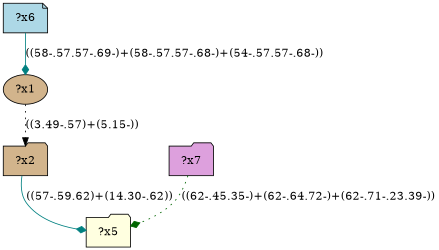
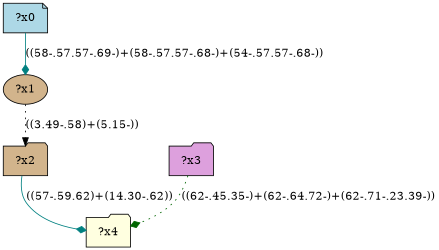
node "?x6": label "?x6" -> "?x0"
edge "?x1" -> "?x2": label "((3.49-.57)+(5.15-))" -> "((3.49-.58)+(5.15-))"
node "?x7": label "?x7" -> "?x3"
node "?x5": label "?x5" -> "?x4"
